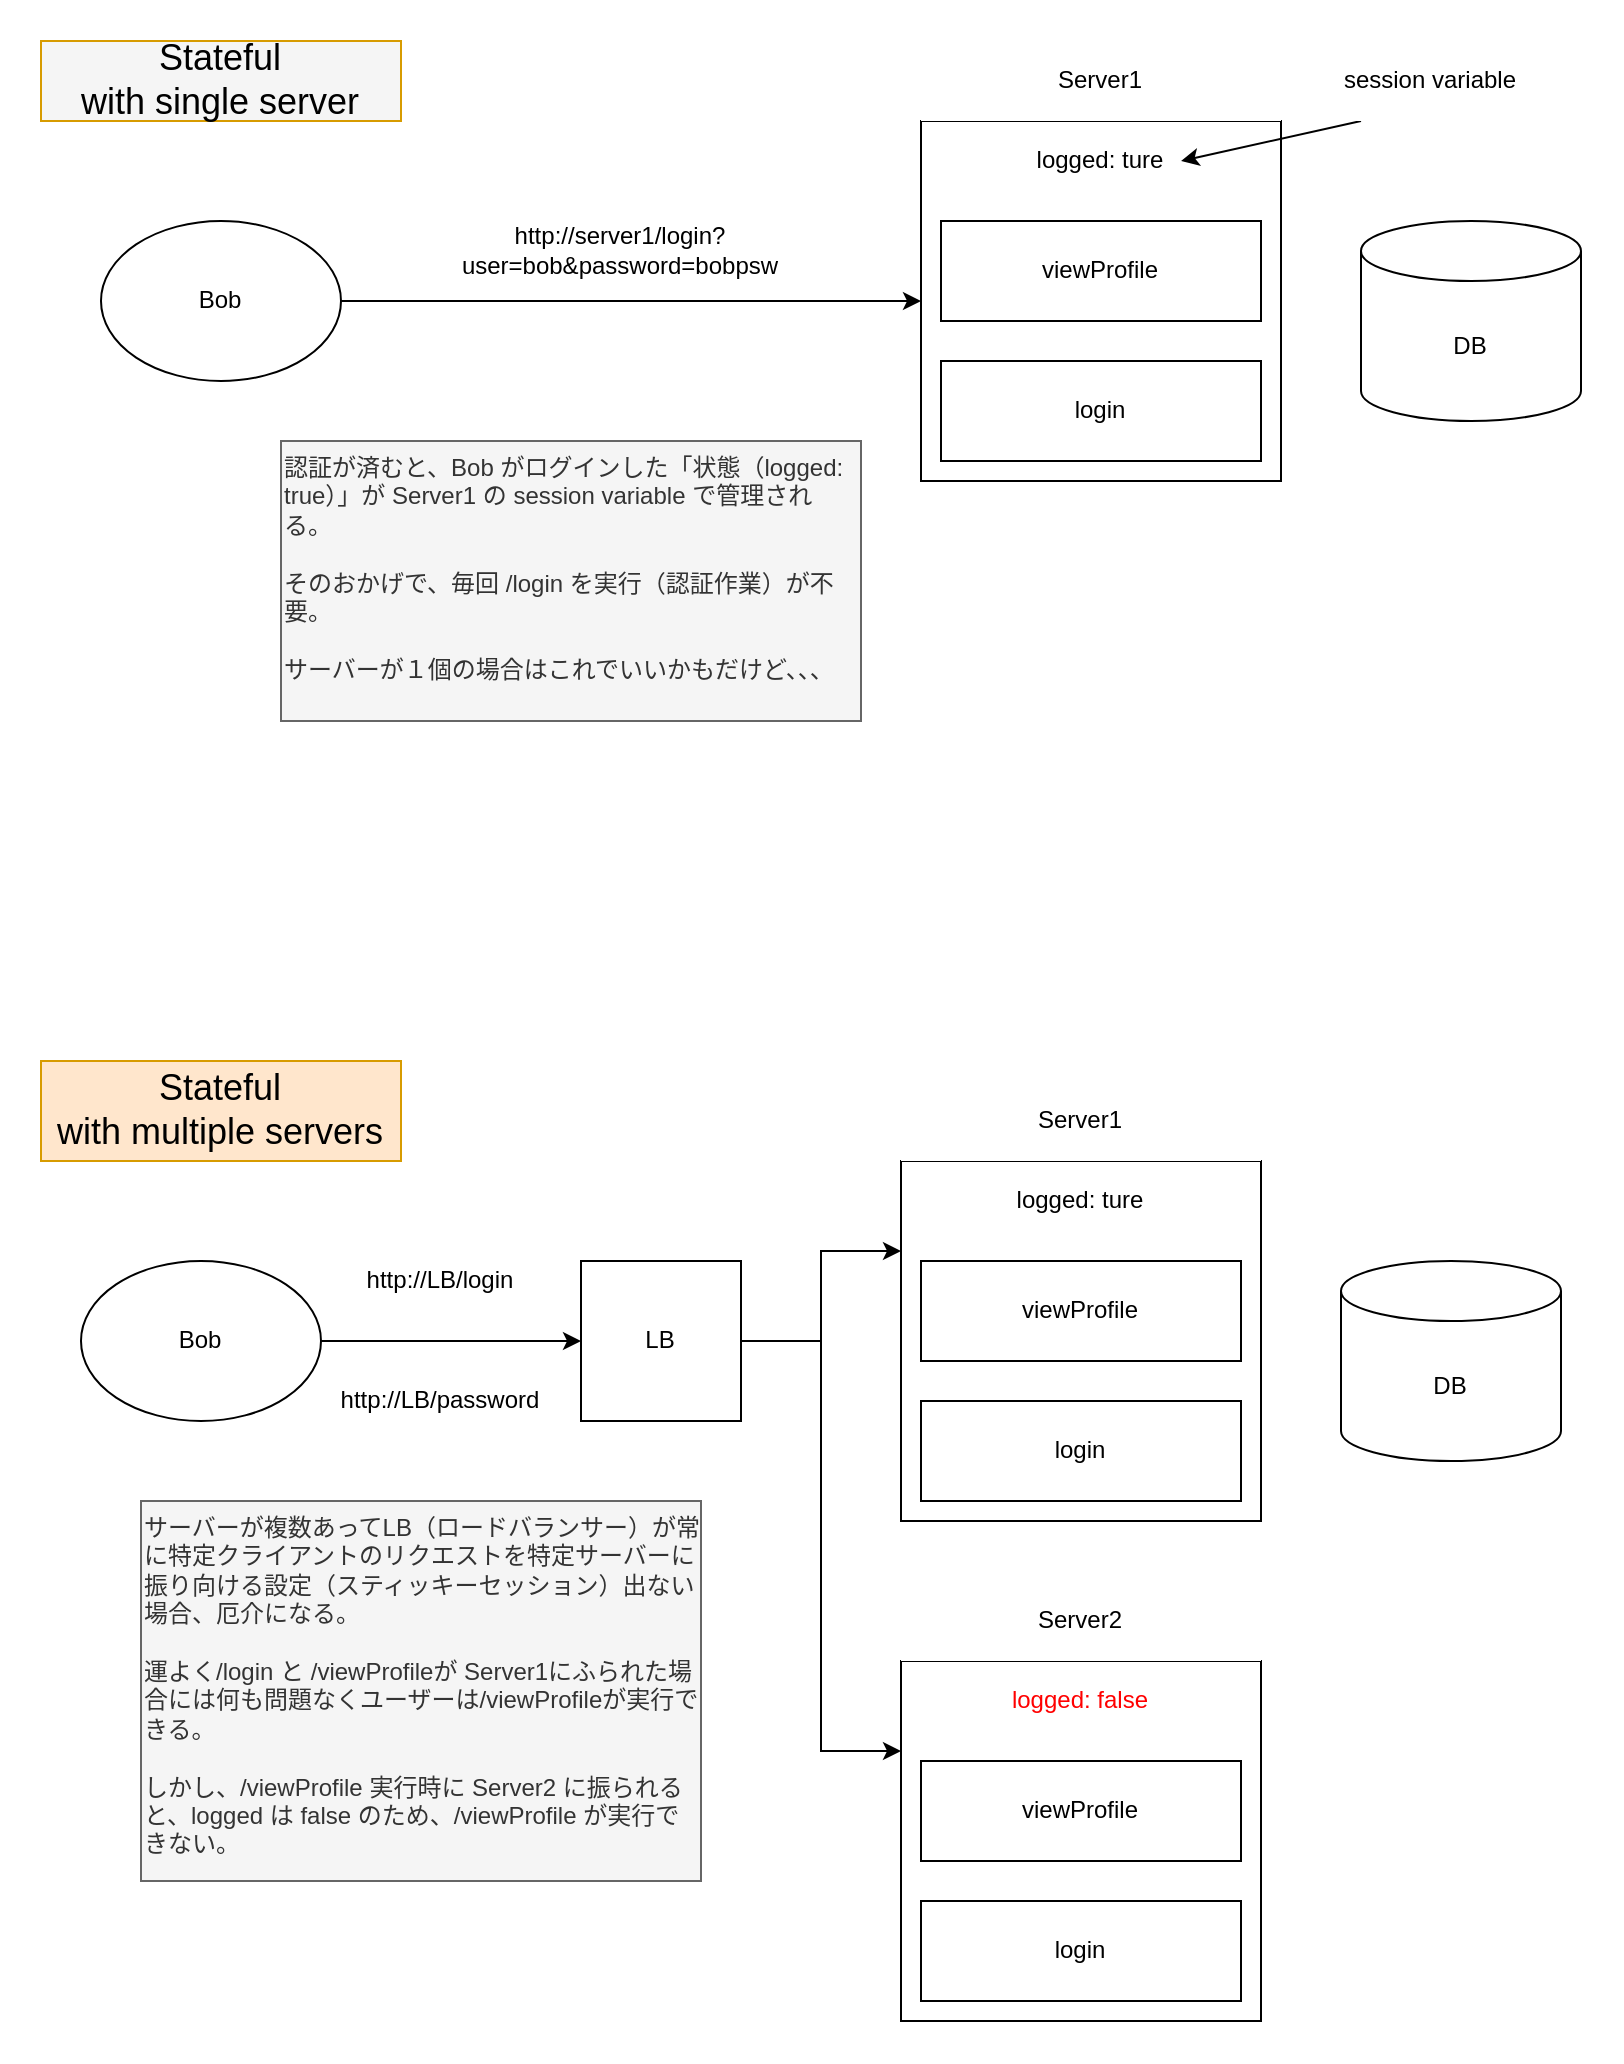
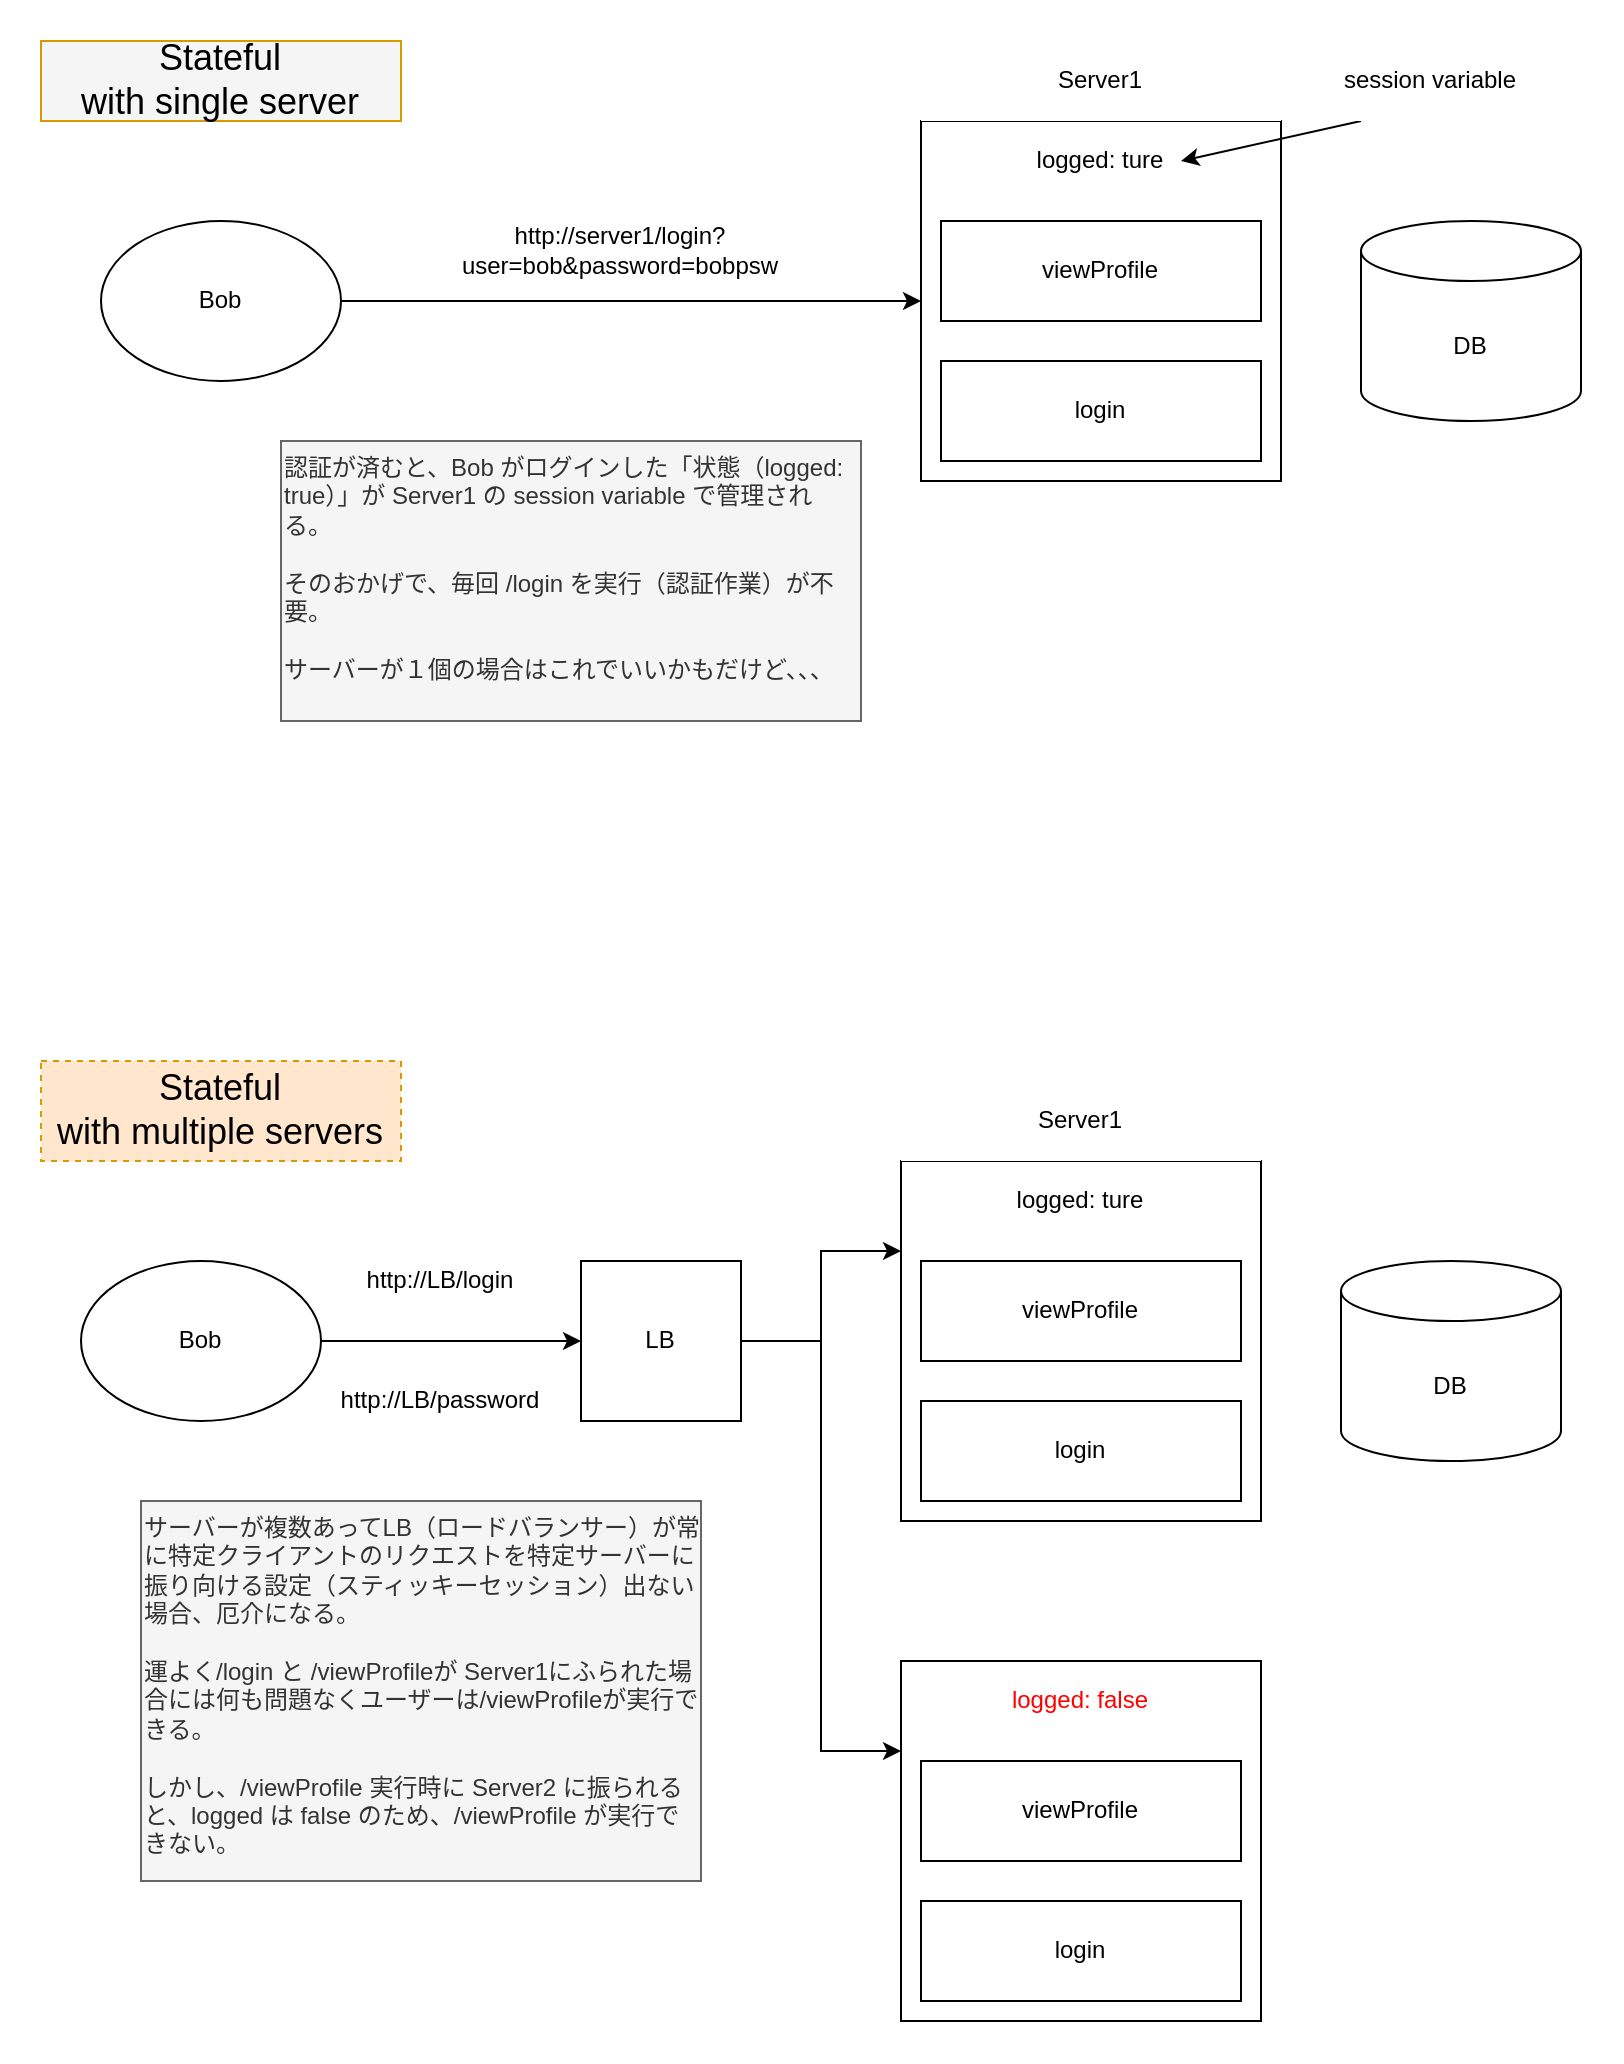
node "Stateful with multiple servers": style solid -> dashed
node "Server2": removed
